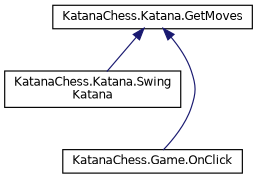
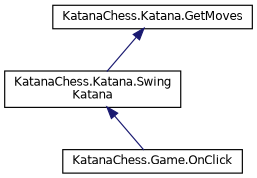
edge "KatanaChess.Game.OnClick" -> "KatanaChess.Katana.GetMoves": now "KatanaChess.Game.OnClick" -> "KatanaChess.Katana.Swing Katana"
